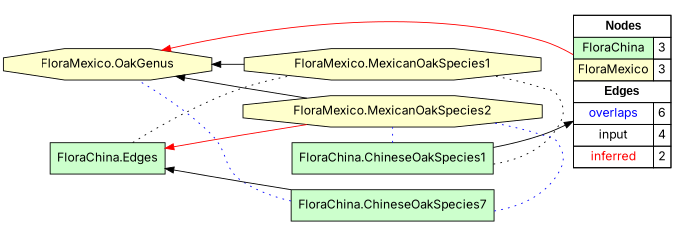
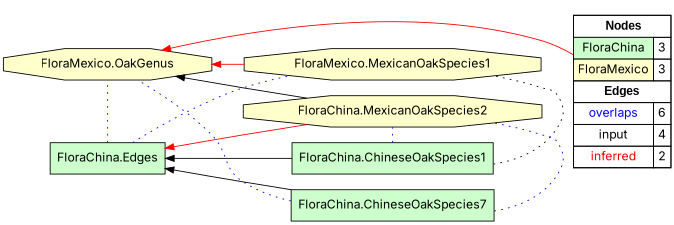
edge "FloraMexico.MexicanOakSpecies1" -> "FloraMexico.OakGenus": color #000000 -> #ff0000
edge "FloraMexico.MexicanOakSpecies1" -- "FloraChina.Edges": color #000000 -> #0000ff
edge "FloraMexico.OakGenus" -- "FloraChina.Edges": added
node "FloraMexico.MexicanOakSpecies2": label "FloraMexico.MexicanOakSpecies2" -> "FloraChina.MexicanOakSpecies2"
edge "FloraChina.ChineseOakSpecies1" -> "Nodes": now "FloraChina.ChineseOakSpecies1" -> "FloraChina.Edges"
